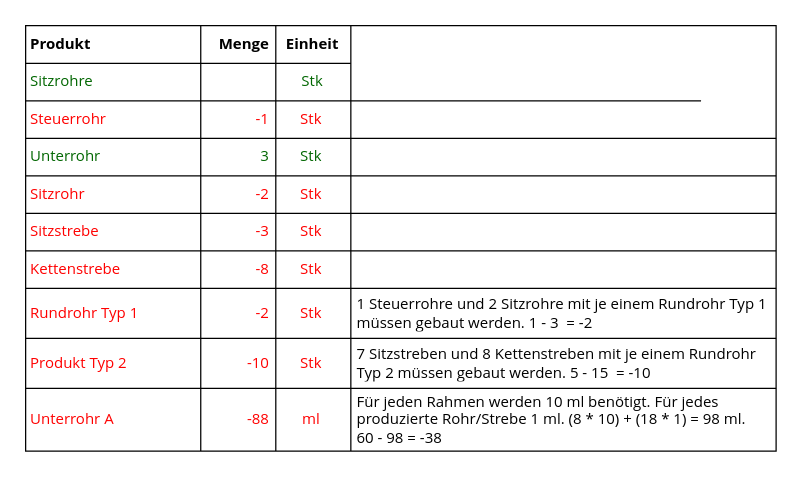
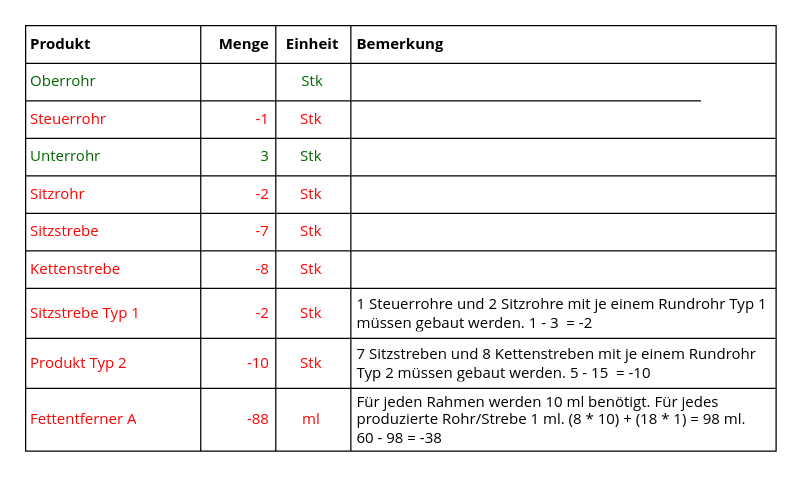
node "Bemerkung": added
node "Sitzrohre": label "Sitzrohre" -> "Oberrohr"
node "-3": label "-3" -> "-7"
node "Rundrohr Typ 1": label "Rundrohr Typ 1" -> "Sitzstrebe Typ 1"
node "Unterrohr A": label "Unterrohr A" -> "Fettentferner A"
